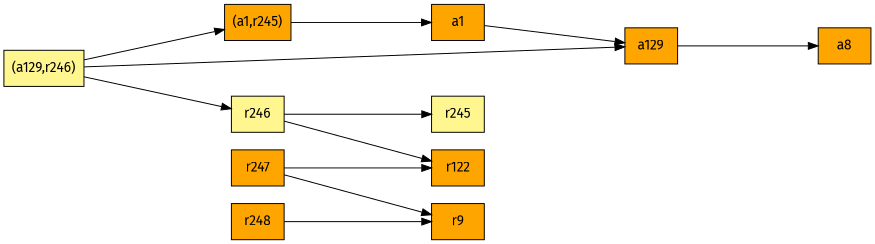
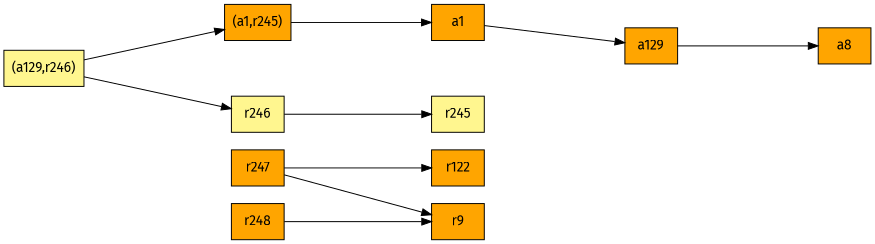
edge "(a129,r246)" -> "a129": removed
edge "r246" -> "r122": removed
